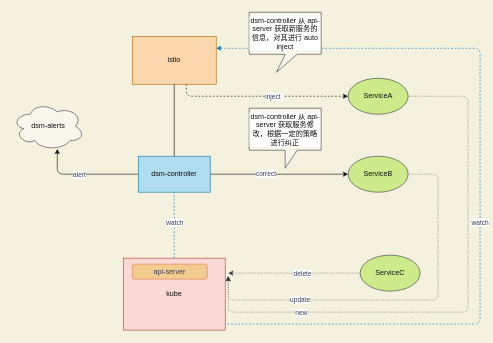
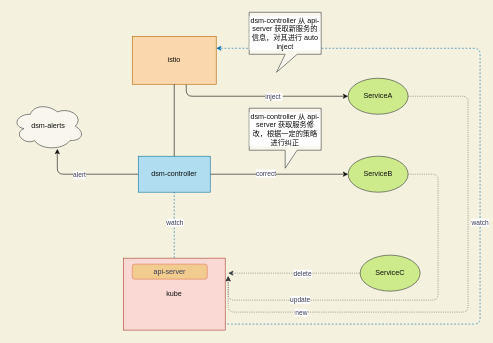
edge "istio" -> "ServiceA": style dashed -> solid
